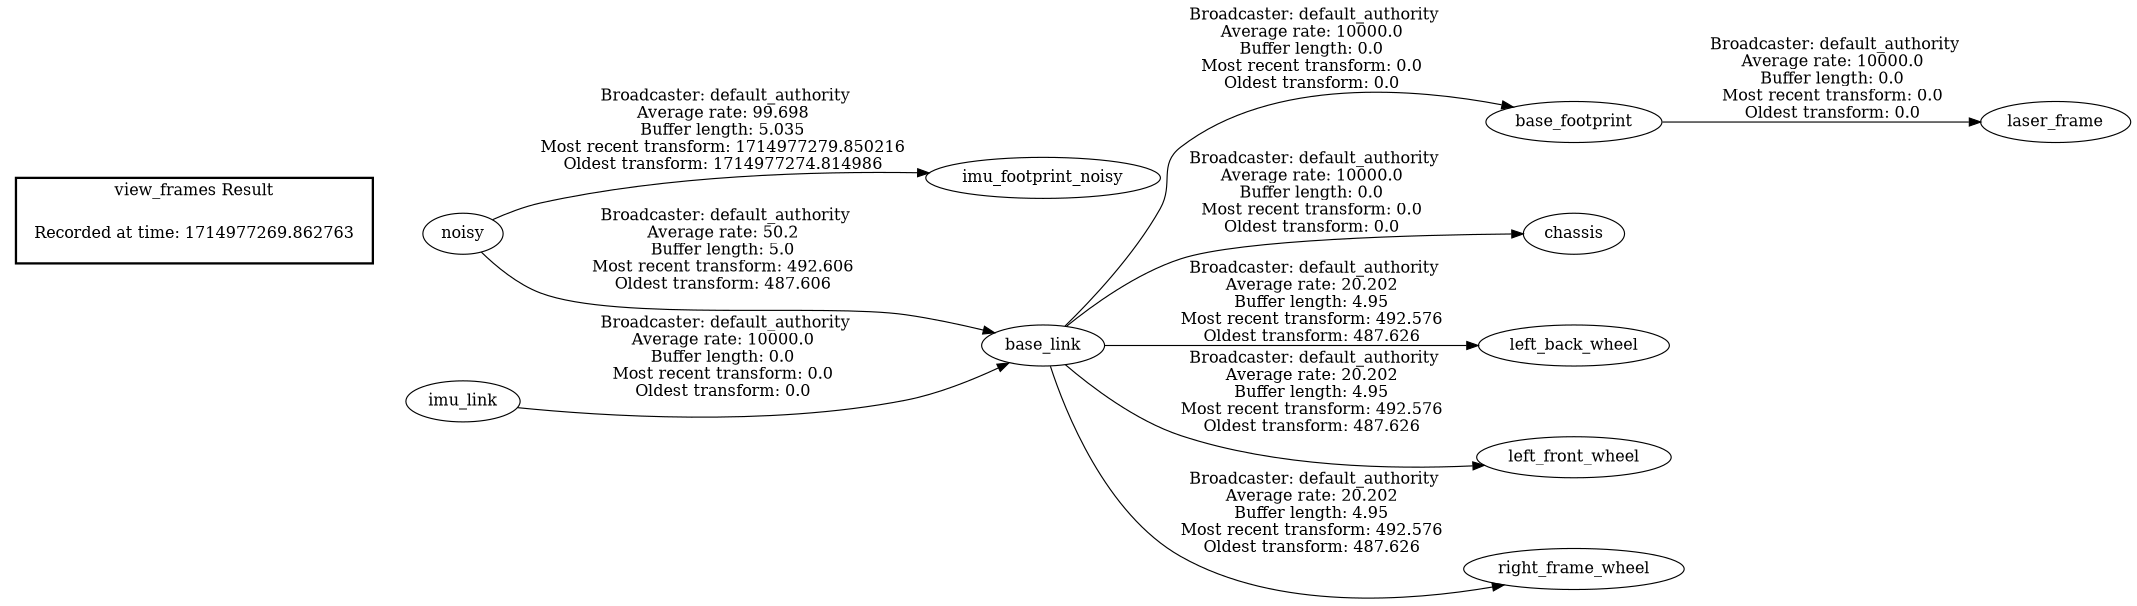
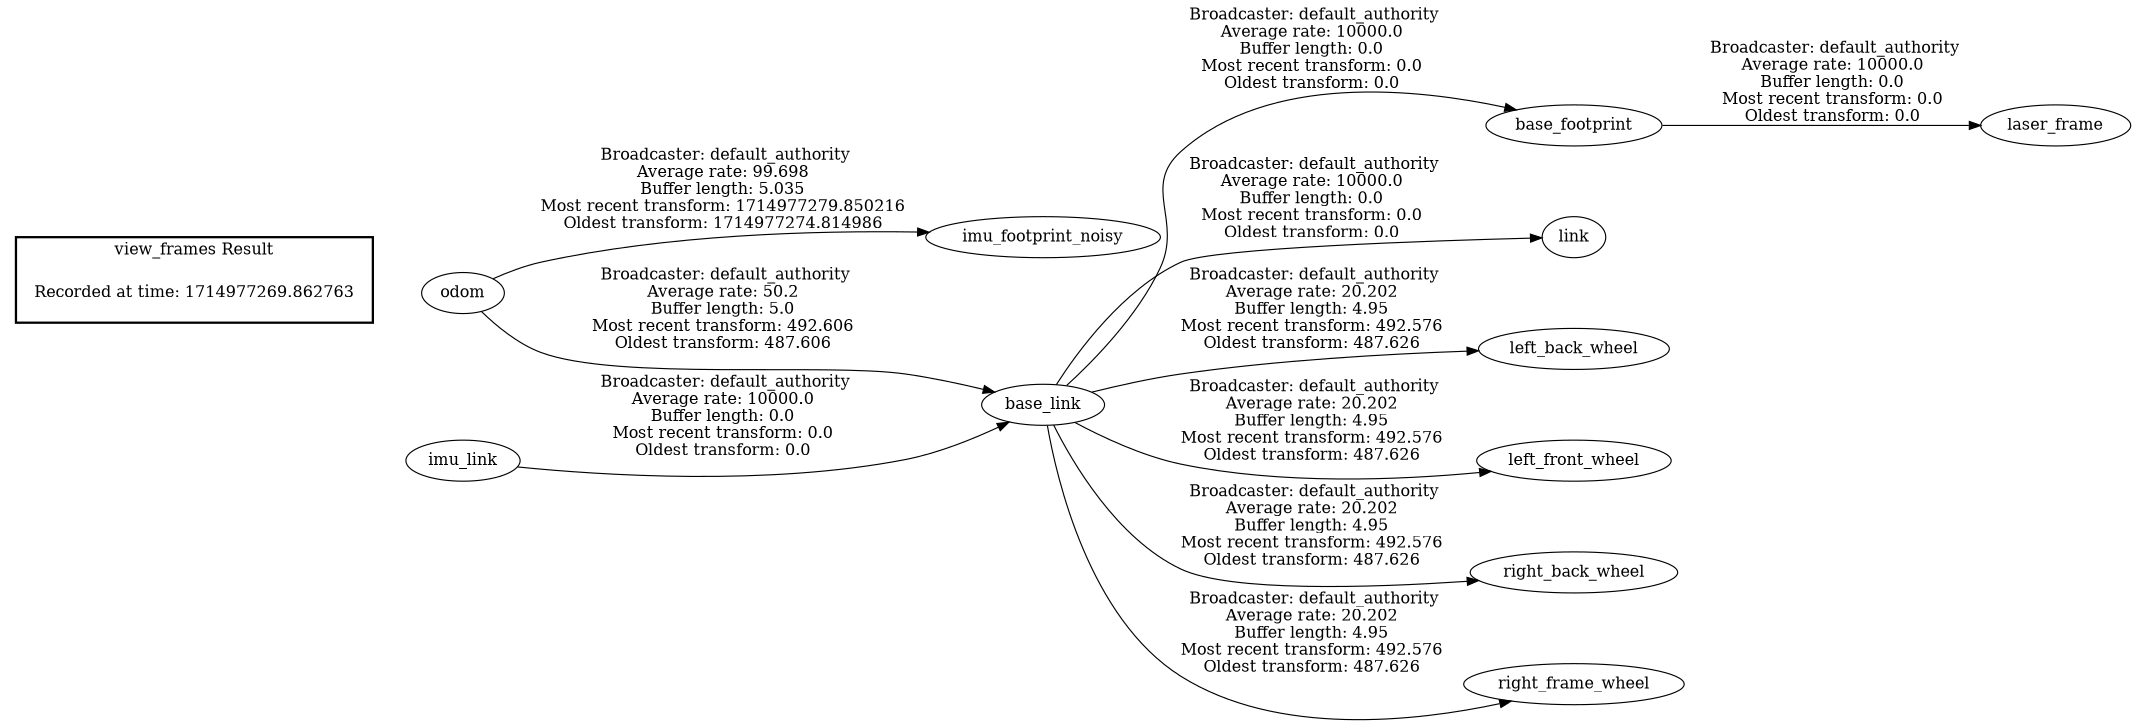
node "noisy": label "noisy" -> "odom"
node "chassis": label "chassis" -> "link"
node "right_back_wheel": added
